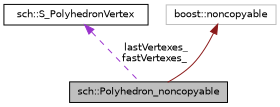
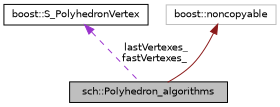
node "sch::S_PolyhedronVertex": label "sch::S_PolyhedronVertex" -> "boost::S_PolyhedronVertex"
node "sch::Polyhedron_noncopyable": label "sch::Polyhedron_noncopyable" -> "sch::Polyhedron_algorithms"
